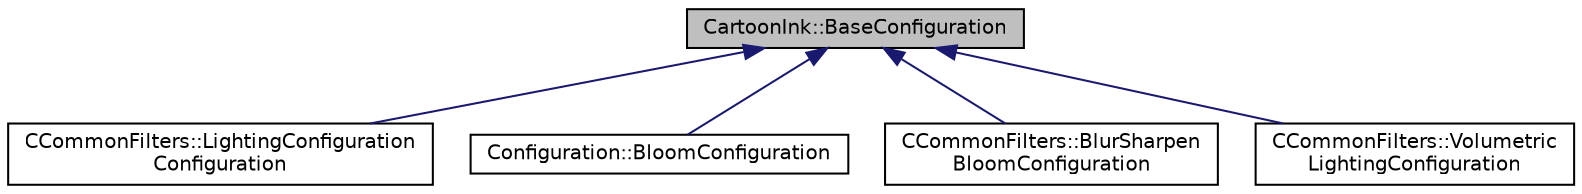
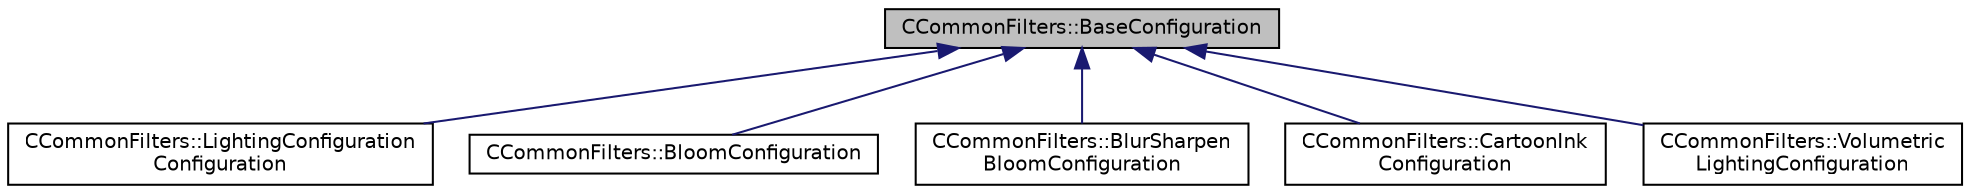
node "CartoonInk::BaseConfiguration": label "CartoonInk::BaseConfiguration" -> "CCommonFilters::BaseConfiguration"
node "Configuration::BloomConfiguration": label "Configuration::BloomConfiguration" -> "CCommonFilters::BloomConfiguration"
node "CCommonFilters::CartoonInk Configuration": added
